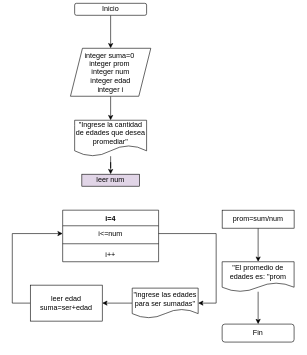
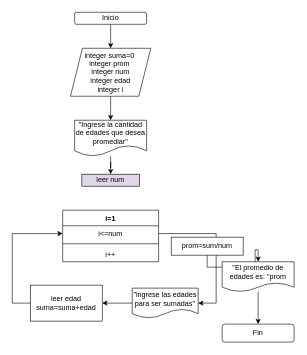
node "Inicio": moved (111, 9) -> (111, 18)
node "i=4": label "i=4" -> "i=1"
node "prom=sum/num": moved (258, 219) -> (207, 246)
node "leer edad suma=ser+edad": label "leer edad suma=ser+edad" -> "leer edad suma=suma+edad"
